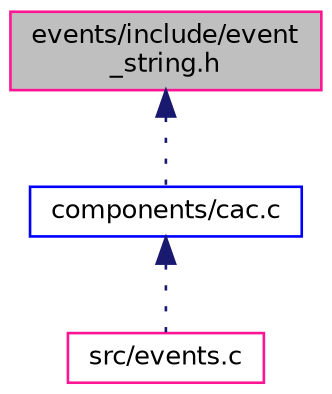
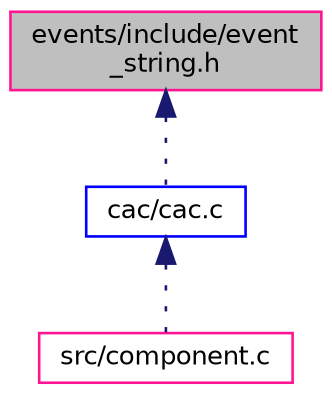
node "components/cac.c": label "components/cac.c" -> "cac/cac.c"
node "src/events.c": label "src/events.c" -> "src/component.c"
